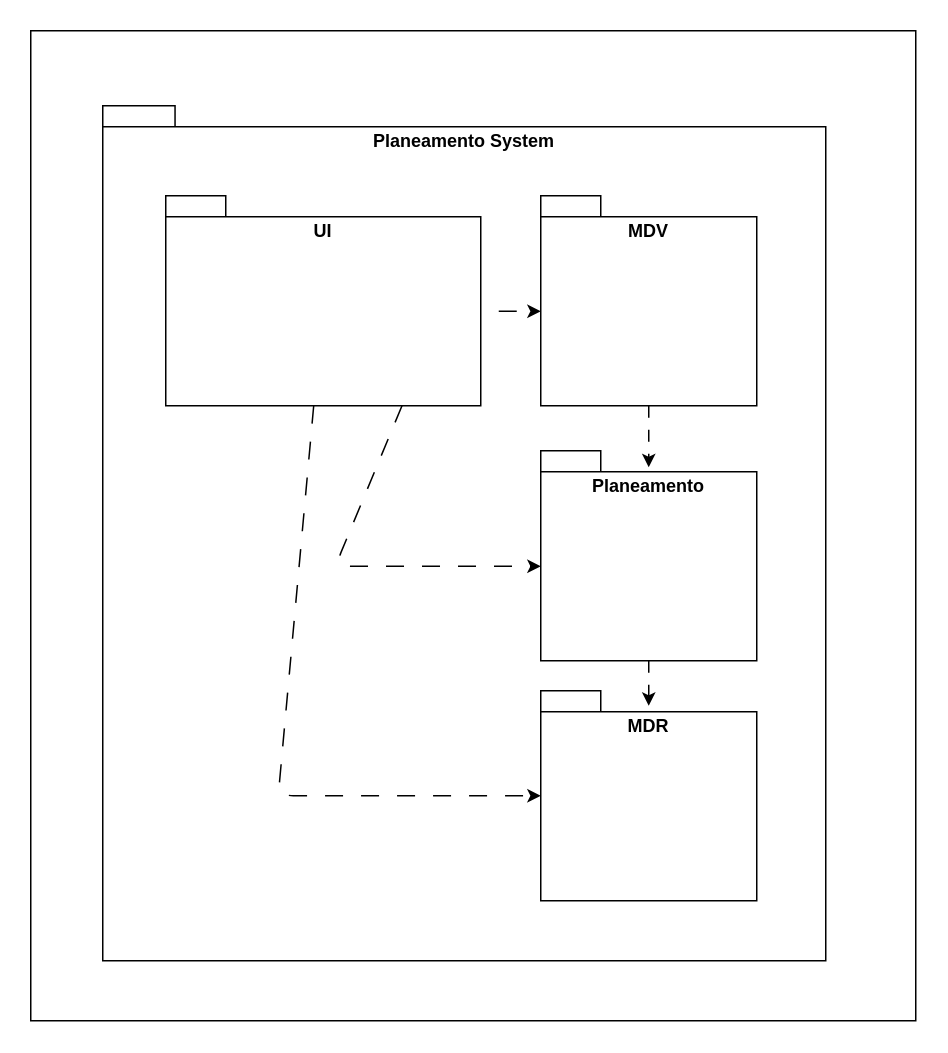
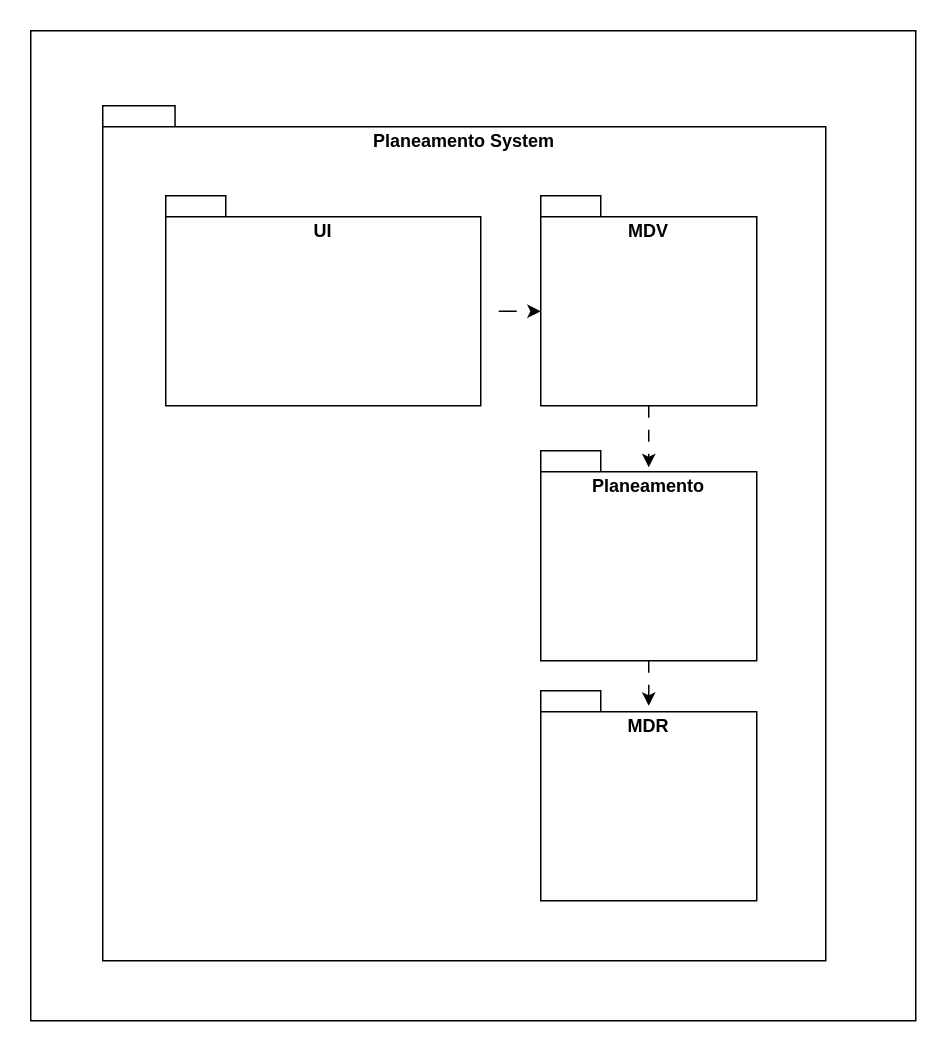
edge "UI" -> "Planeamento": removed
edge "UI" -> "MDR": removed
